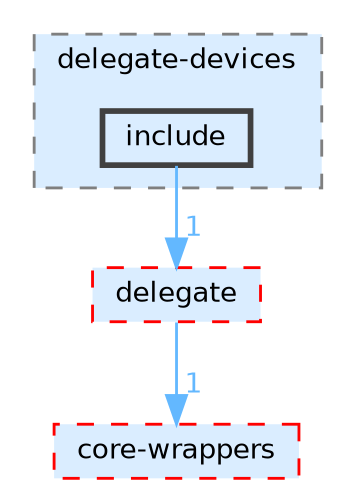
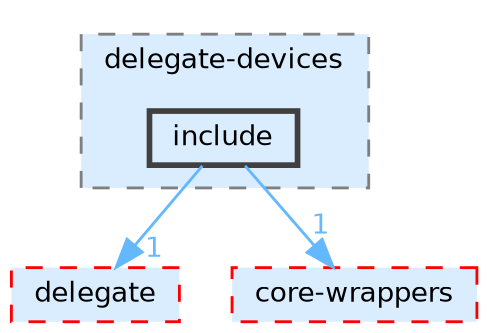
edge "delegate" -> "core-wrappers": now "include" -> "core-wrappers"
